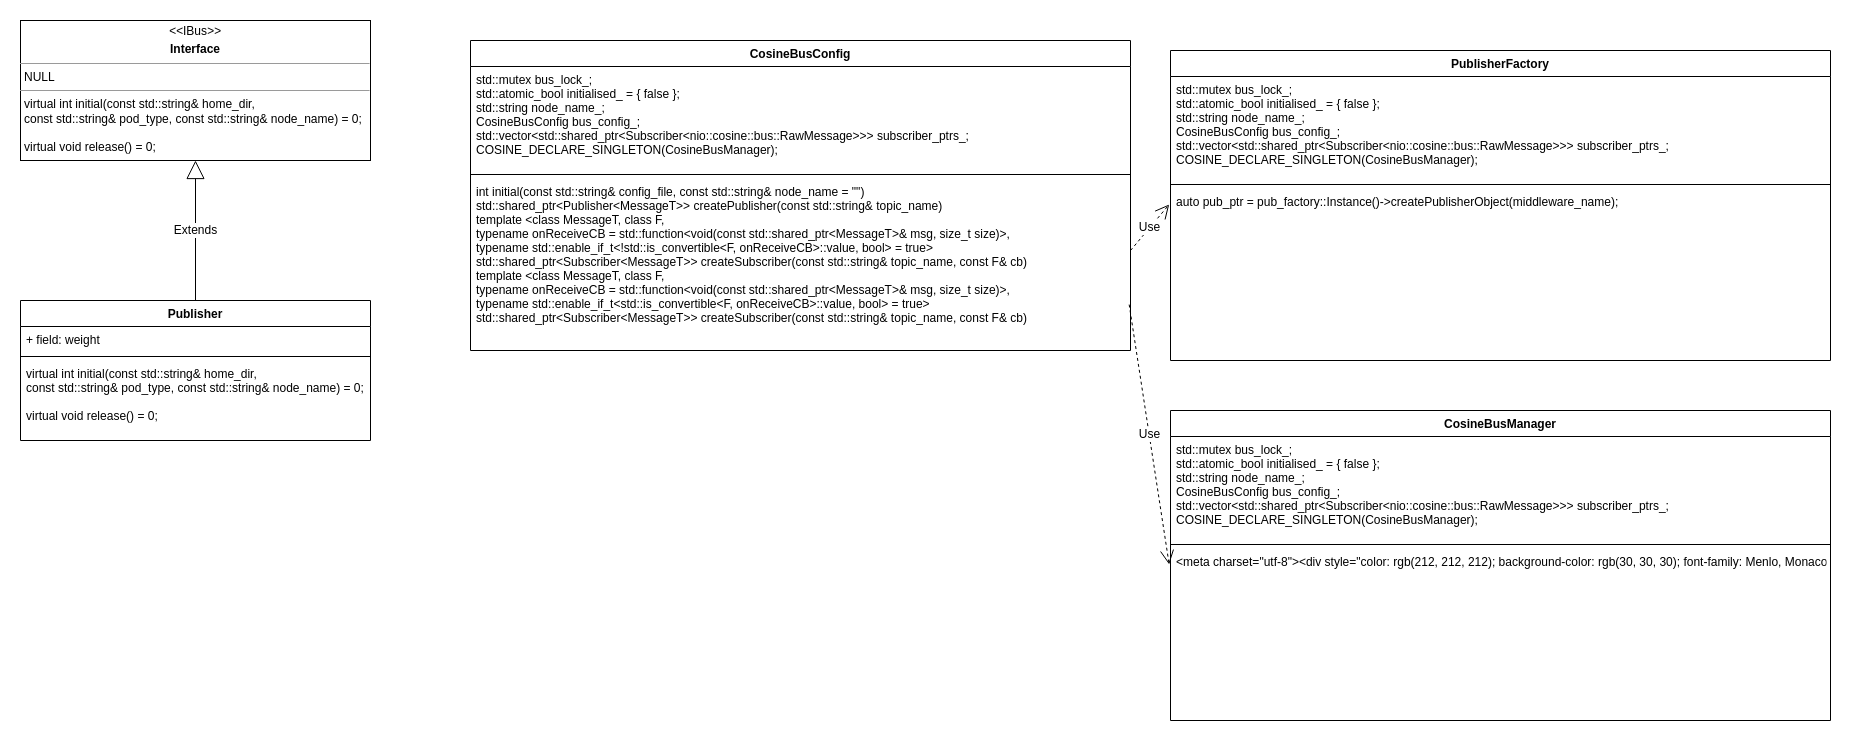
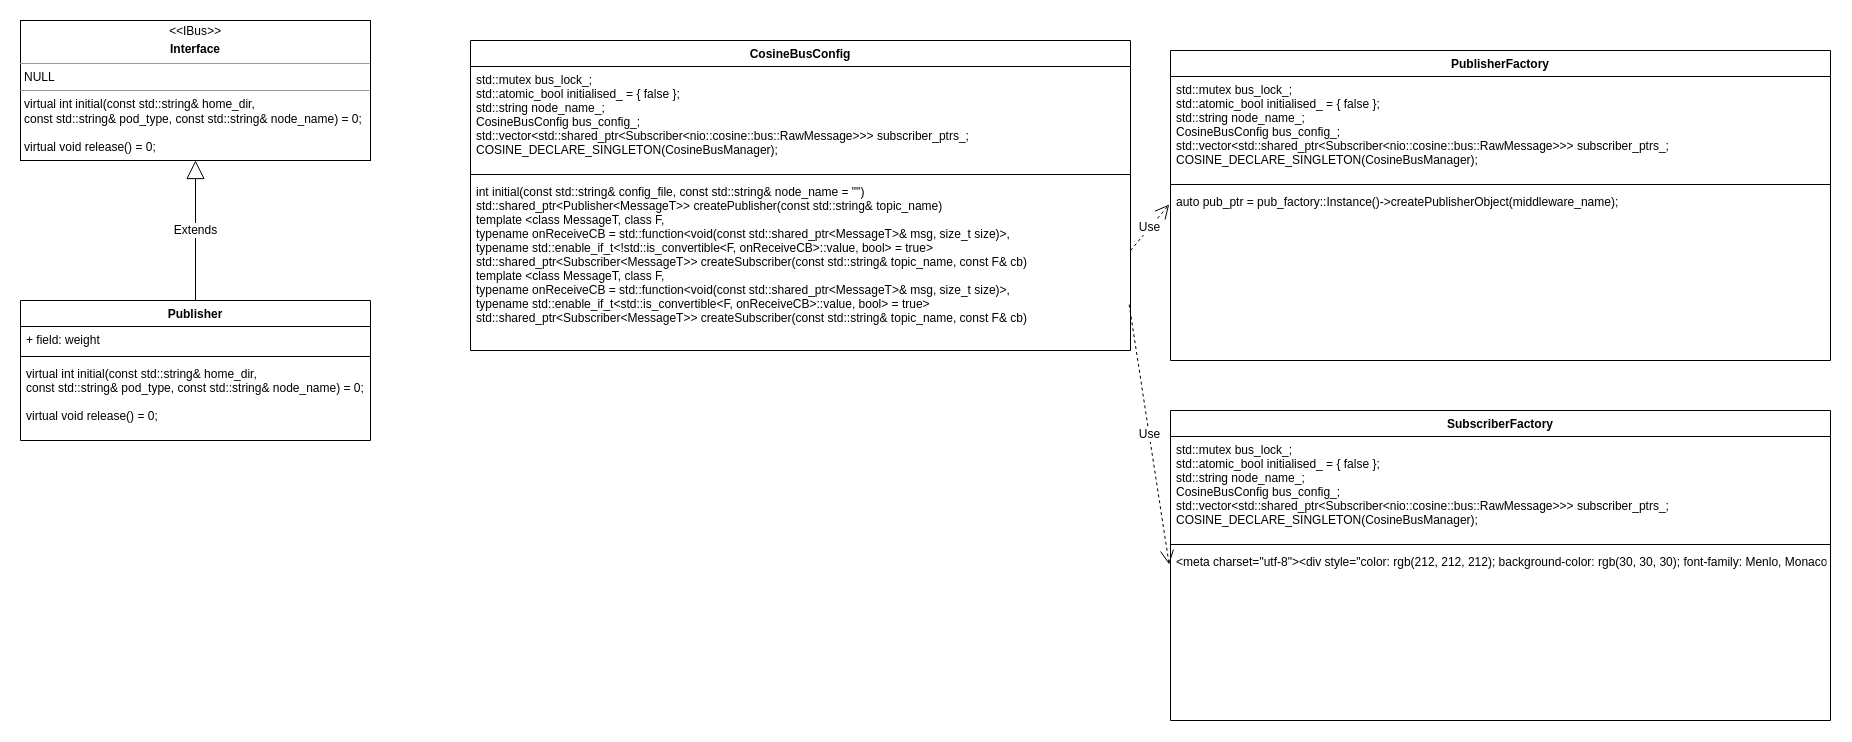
node "CosineBusManager": label "CosineBusManager" -> "SubscriberFactory"
